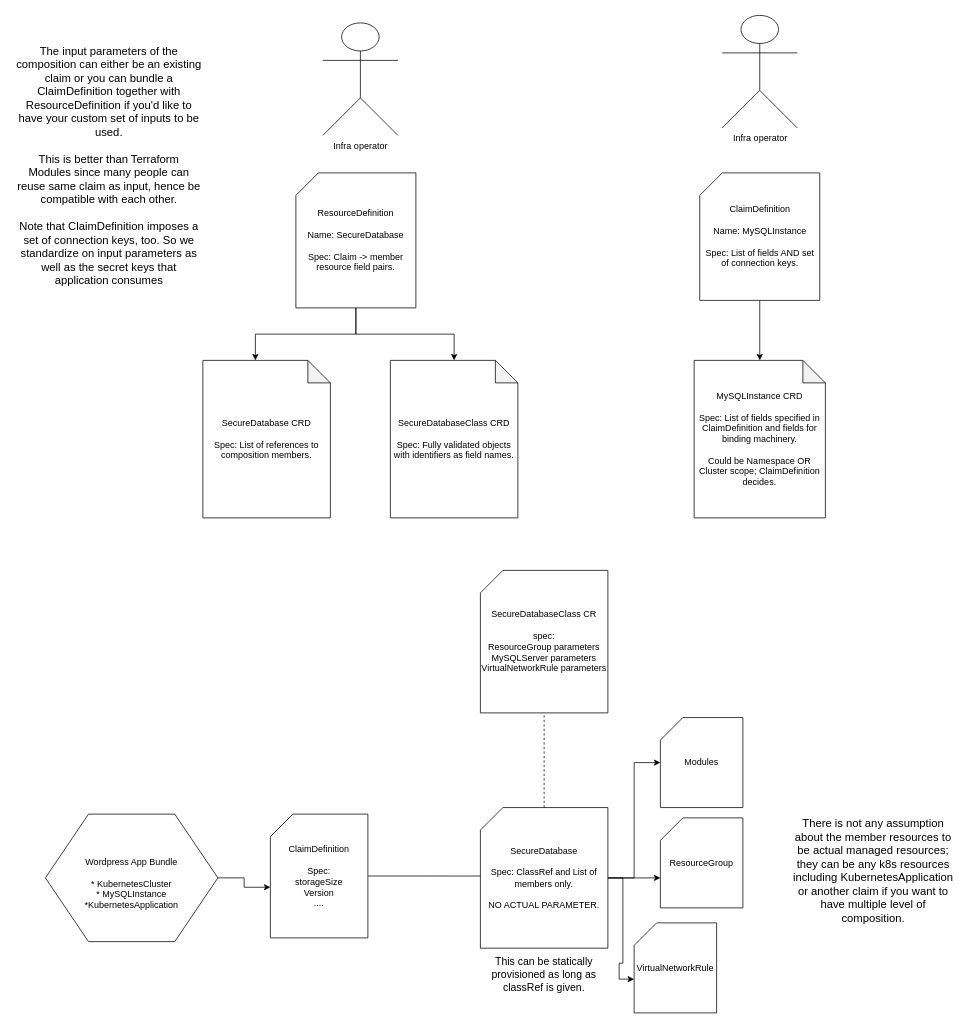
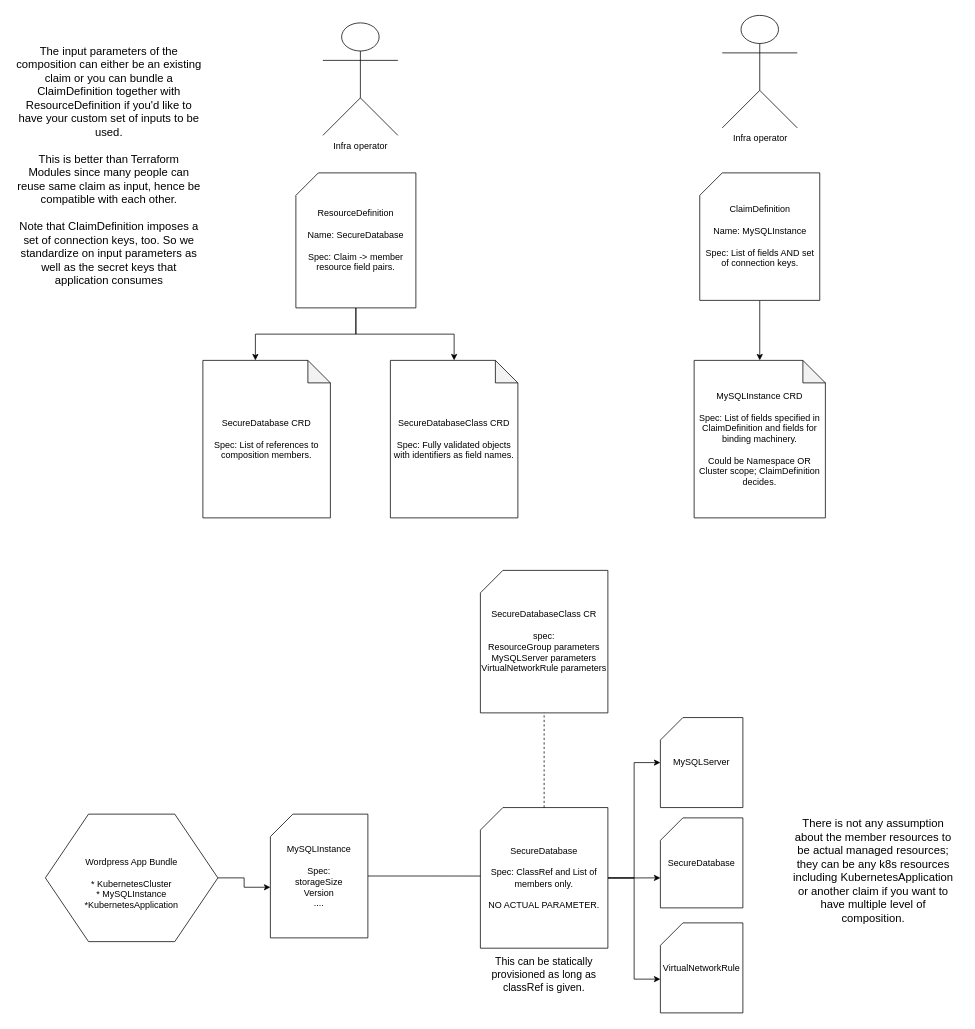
node "Modules": label "Modules" -> "MySQLServer"
node "ResourceGroup": label "ResourceGroup" -> "SecureDatabase"
node "ClaimDefinition Spec: storageSize Version ....": label "ClaimDefinition Spec: storageSize Version ...." -> "MySQLInstance Spec: storageSize Version ...."
node "VirtualNetworkRule": moved (675, 968) -> (702, 968)
